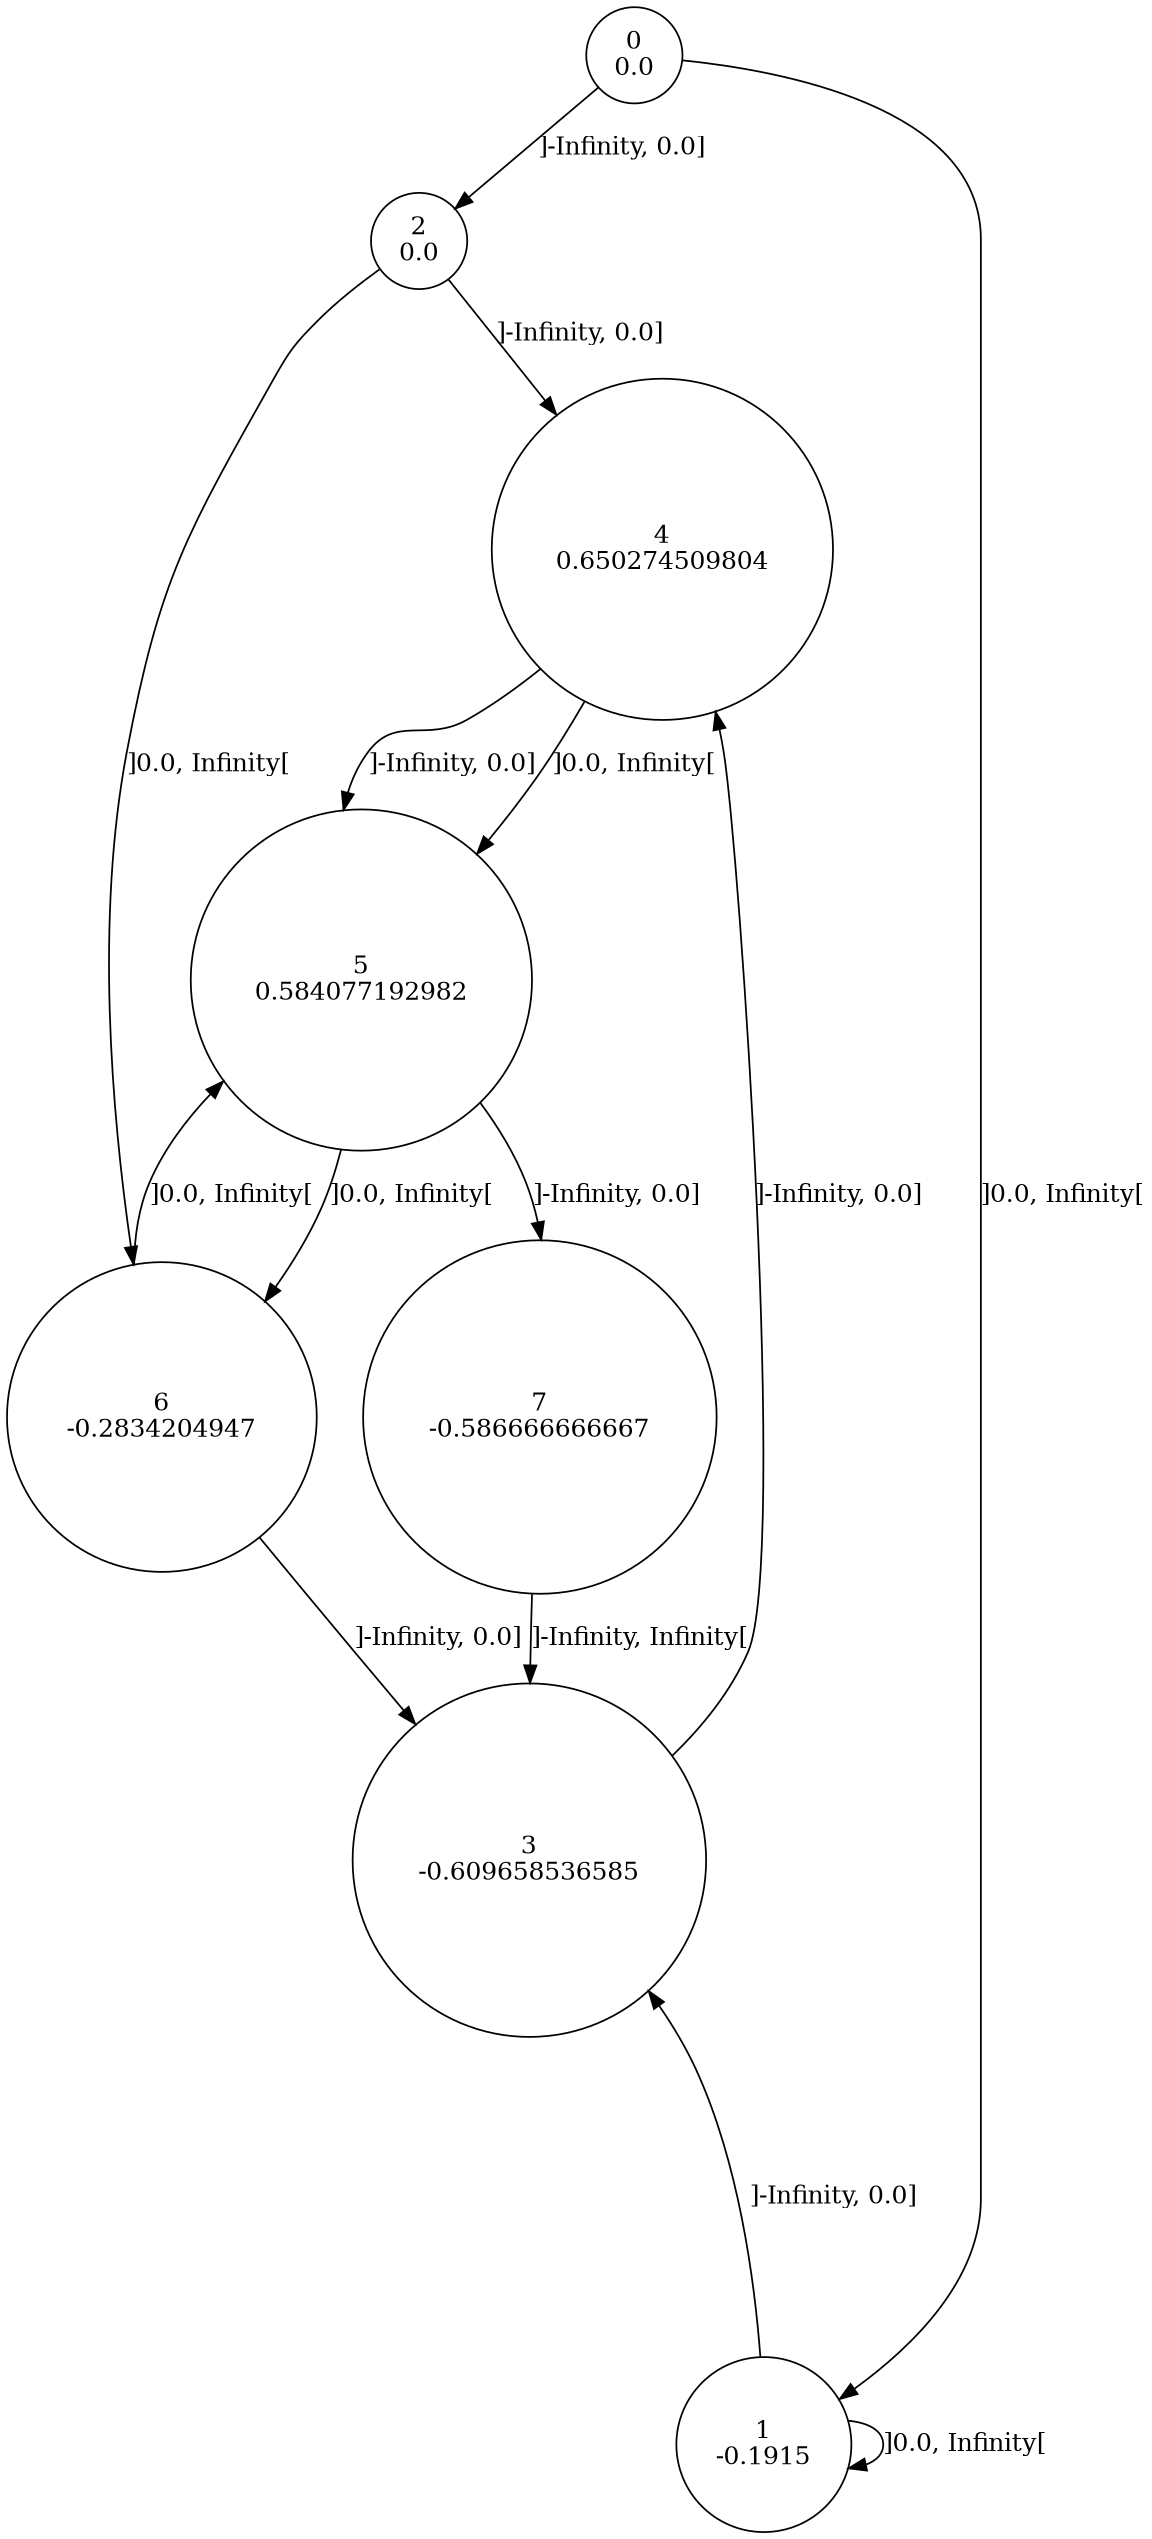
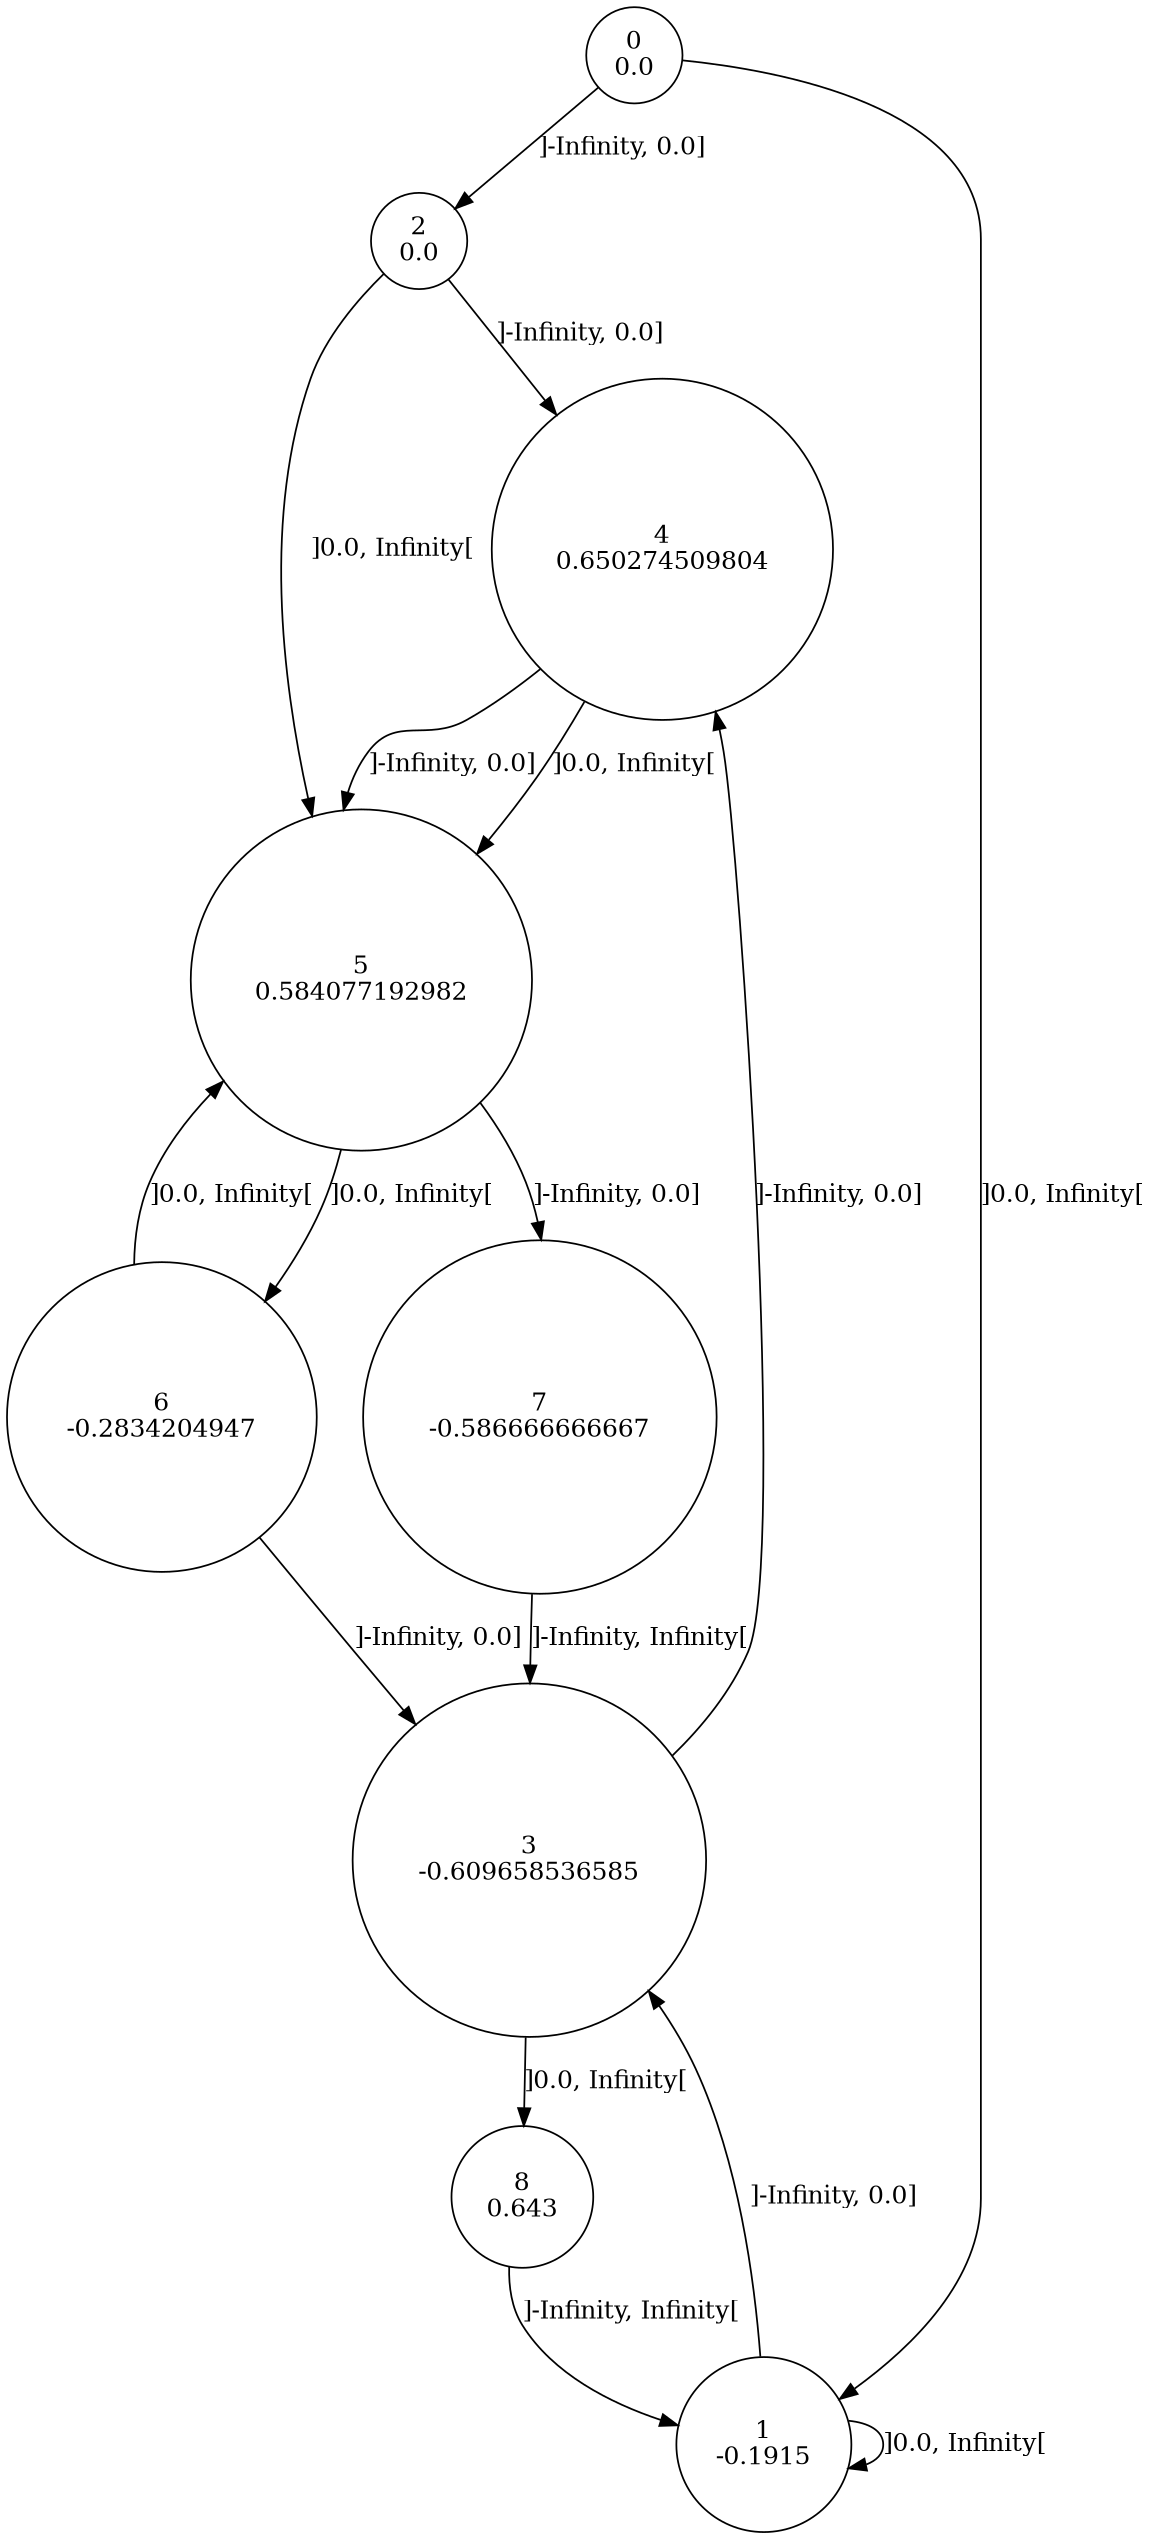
edge "2 0.0" -> "6 -0.2834204947": now "2 0.0" -> "5 0.584077192982"
node "8 0.643": added
